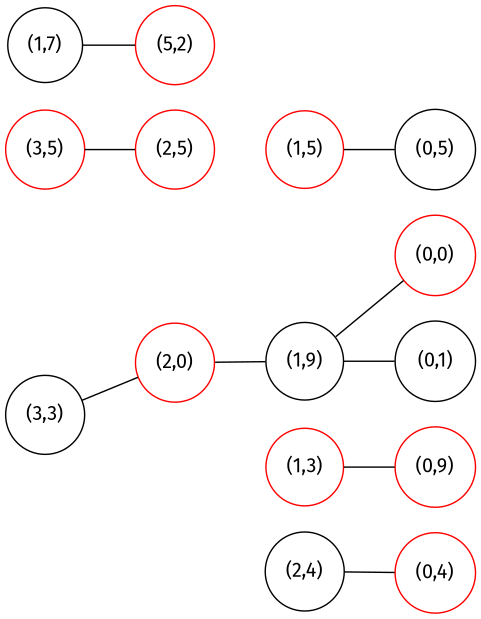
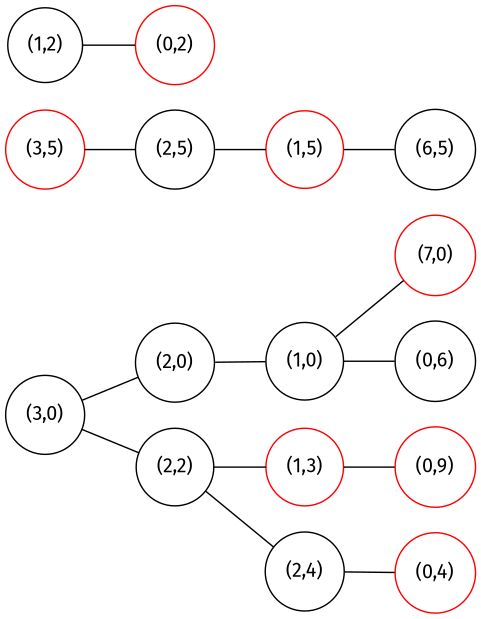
node "(1,7)": label "(1,7)" -> "(1,2)"
node "(5,2)": label "(5,2)" -> "(0,2)"
node "(2,5)": color red -> black
edge "(2,5)" -- "(1,5)": added
node "(0,5)": label "(0,5)" -> "(6,5)"
node "(0,0)": label "(0,0)" -> "(7,0)"
node "(1,9)": label "(1,9)" -> "(1,0)"
node "(0,1)": label "(0,1)" -> "(0,6)"
node "(2,0)": color red -> black
node "(3,3)": label "(3,3)" -> "(3,0)"
node "(2,2)": added
